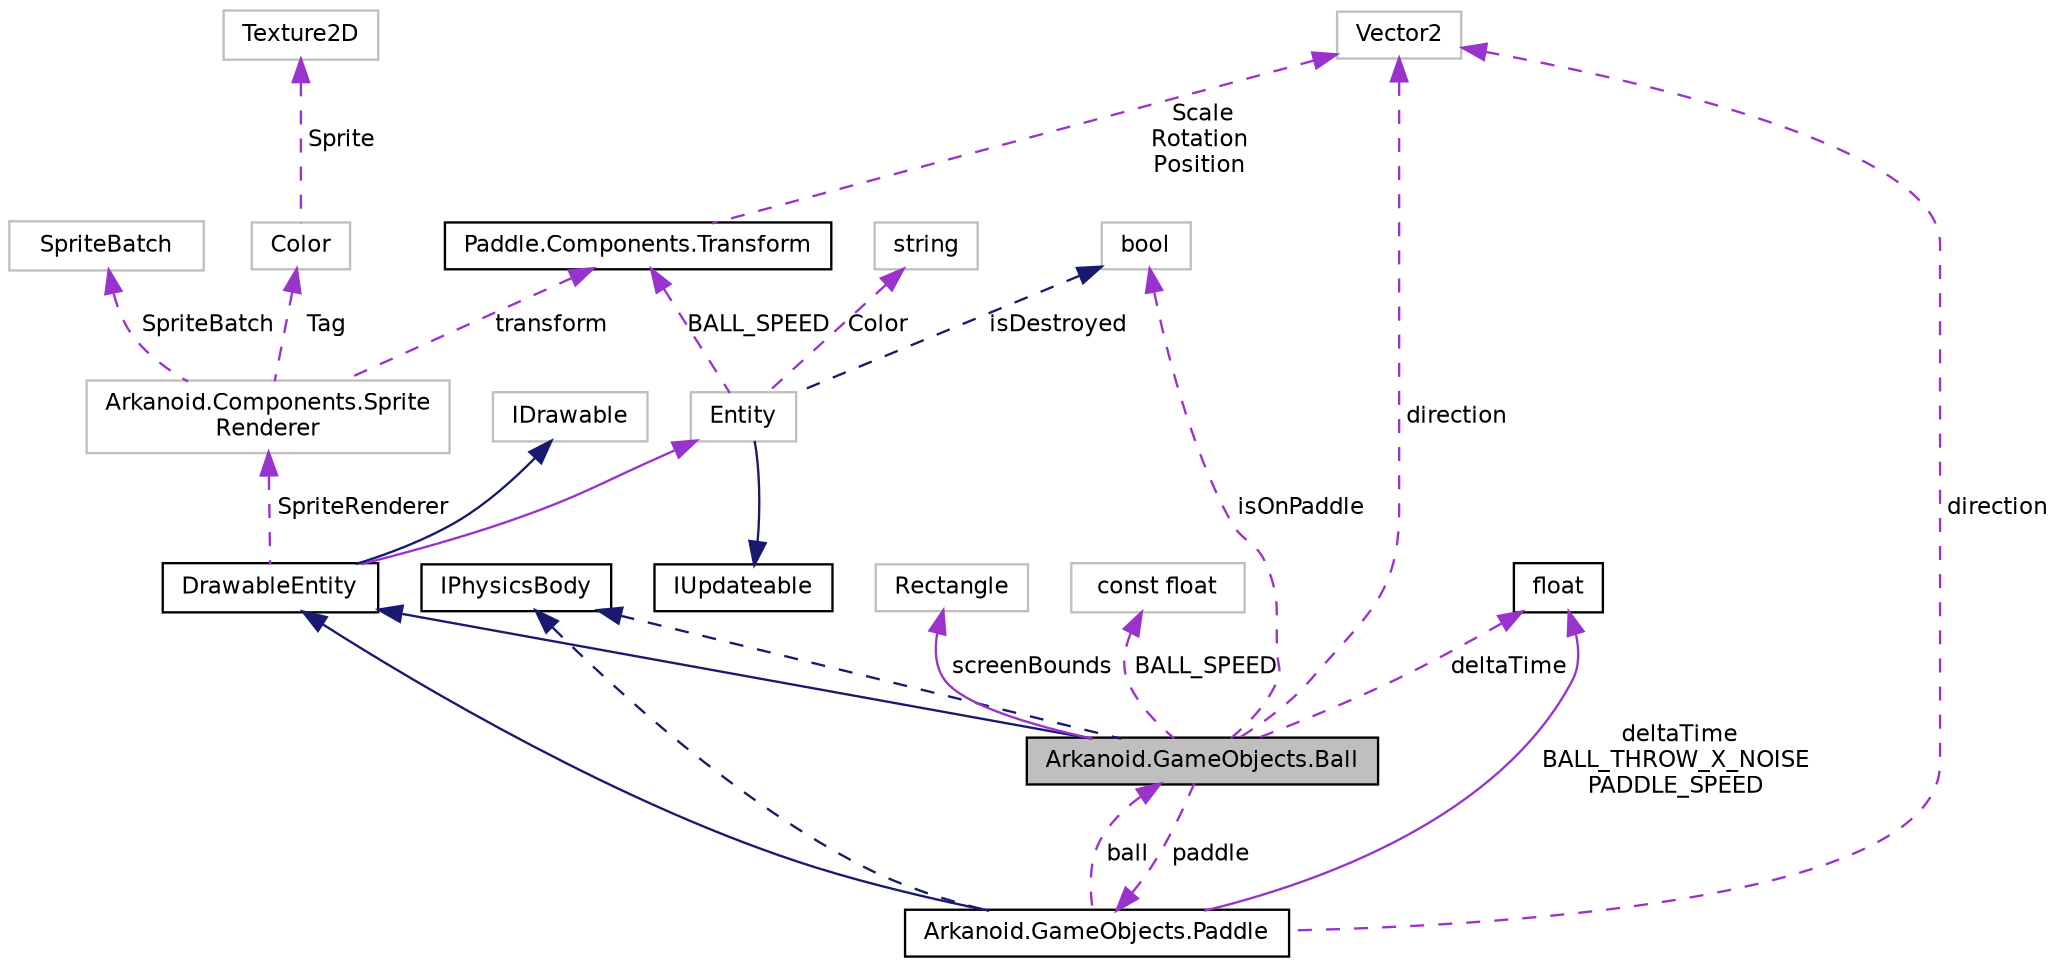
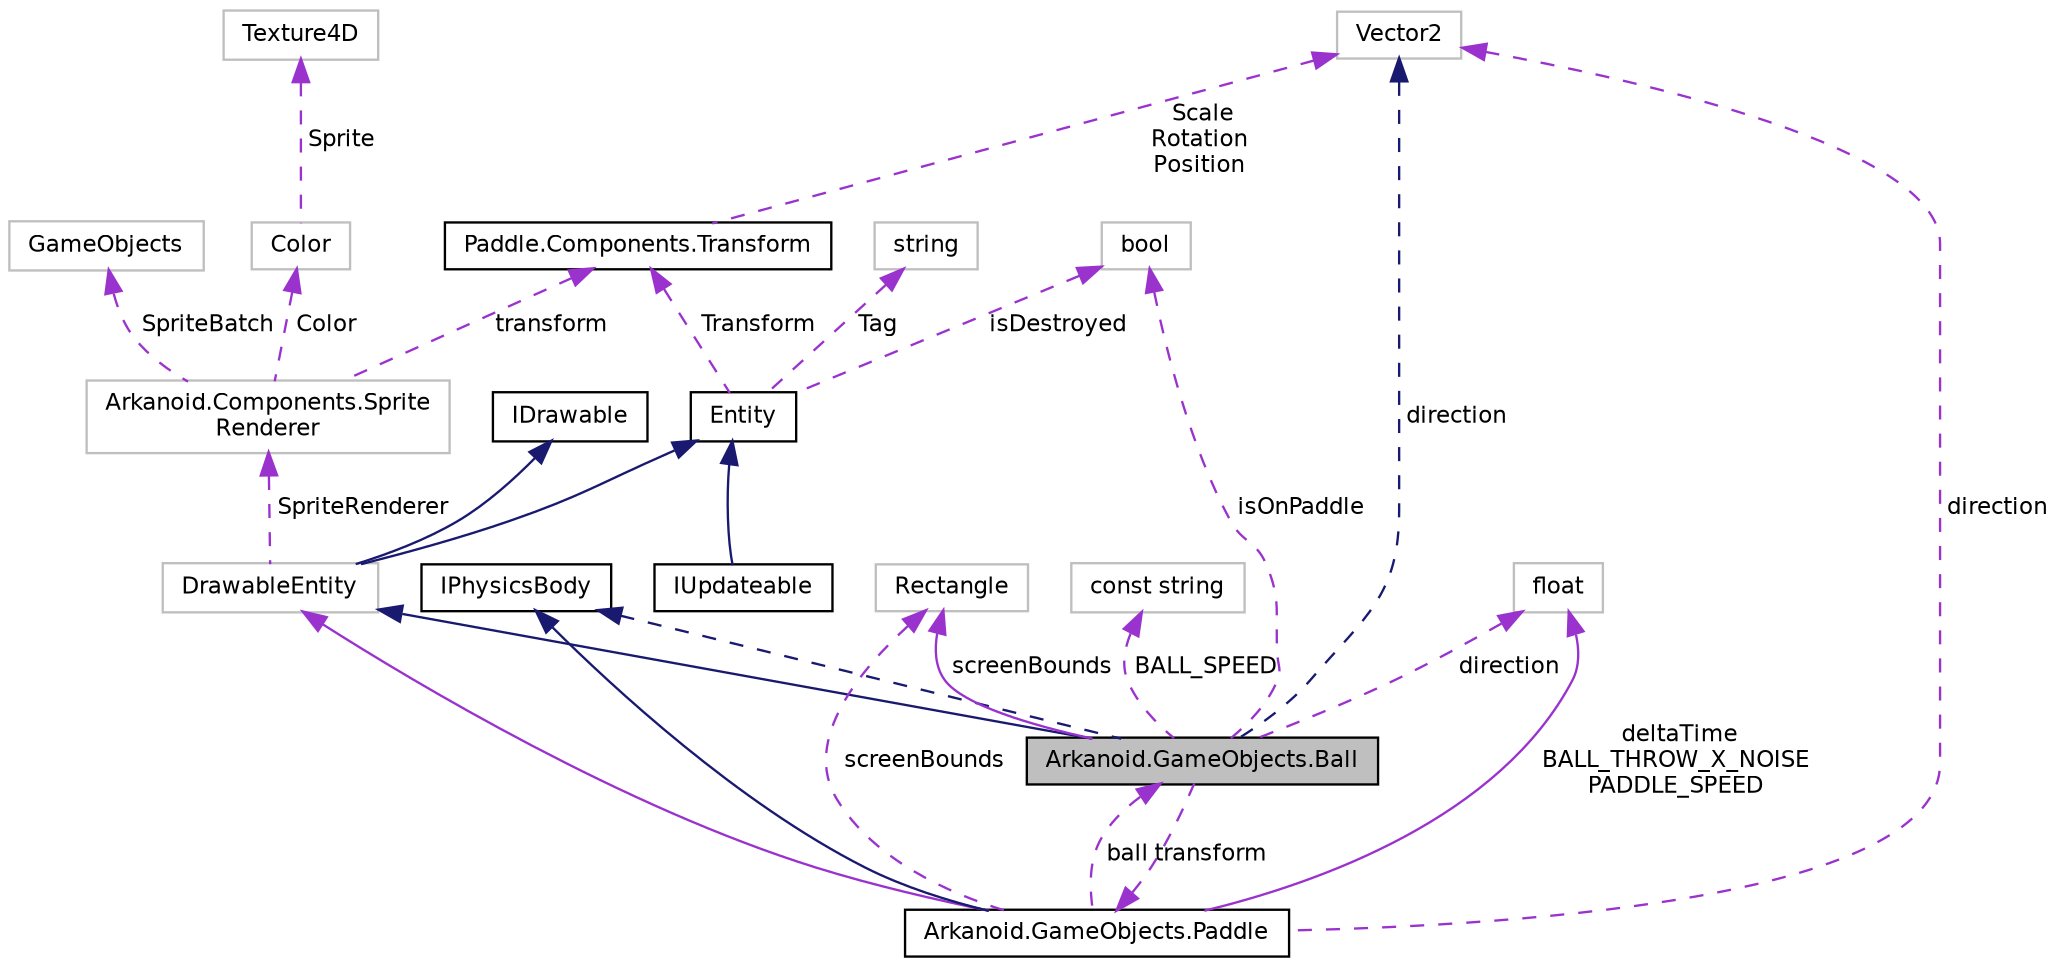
node "Texture2D": label "Texture2D" -> "Texture4D"
node "SpriteBatch": label "SpriteBatch" -> "GameObjects"
edge "Arkanoid.Components.Sprite Renderer" -> "Color": label " Tag" -> " Color"
edge "Entity" -> "Paddle.Components.Transform": label " BALL_SPEED" -> " Transform"
edge "Entity" -> "string": label " Color" -> " Tag"
edge "Entity" -> "bool": color midnightblue -> darkorchid3
node "IDrawable": color grey75 -> black
node "Entity": color grey75 -> black
edge "Arkanoid.GameObjects.Ball" -> "Vector2": color darkorchid3 -> midnightblue
edge "Entity" -> "IUpdateable": reversed
edge "DrawableEntity" -> "Entity": color darkorchid3 -> midnightblue
node "DrawableEntity": color black -> grey75
node "const float": label "const float" -> "const string"
node "float": color black -> grey75
edge "Arkanoid.GameObjects.Ball" -> "float": label " deltaTime" -> " direction"
edge "Arkanoid.GameObjects.Paddle" -> "IPhysicsBody": style dashed -> solid
edge "Arkanoid.GameObjects.Paddle" -> "DrawableEntity": color midnightblue -> darkorchid3
edge "Arkanoid.GameObjects.Paddle" -> "Rectangle": added, label "screenBounds"
edge "Arkanoid.GameObjects.Ball" -> "Arkanoid.GameObjects.Paddle": label " paddle" -> " transform"
